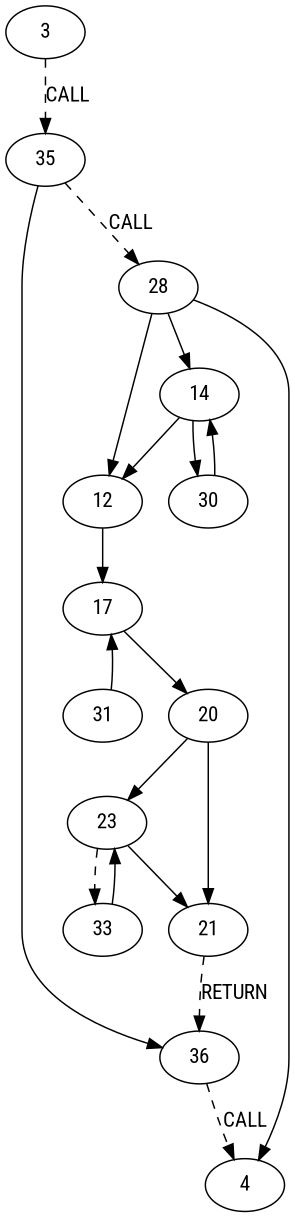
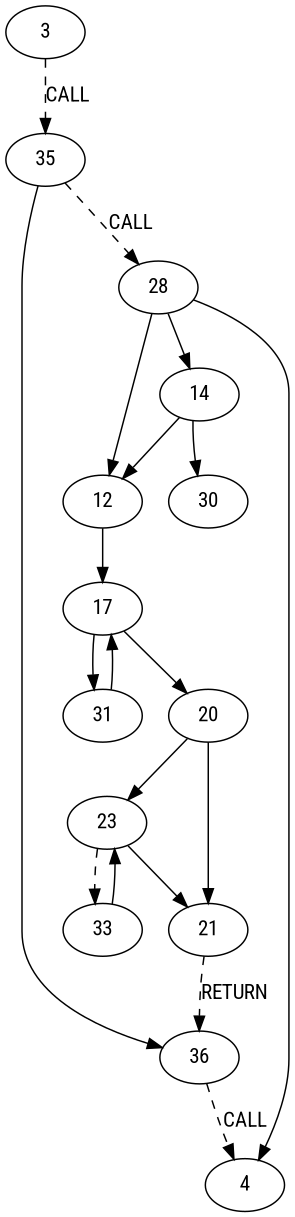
edge "30" -> "14": removed
edge "17" -> "31": added
